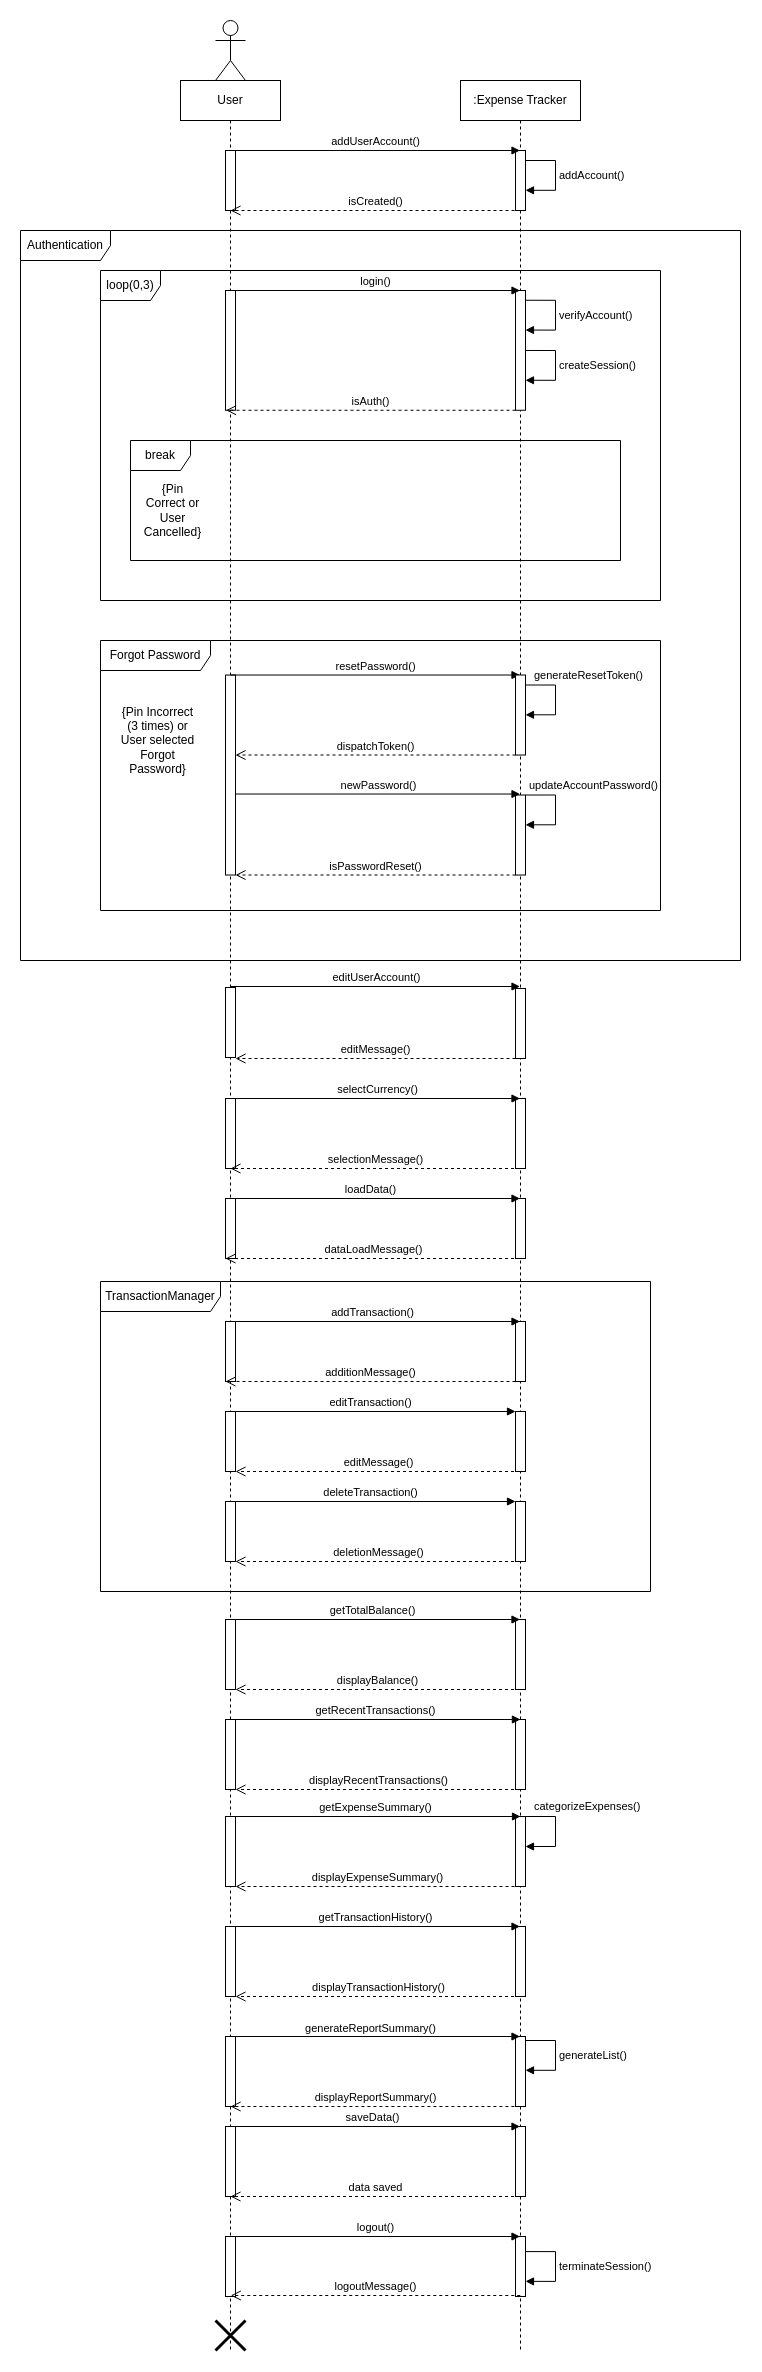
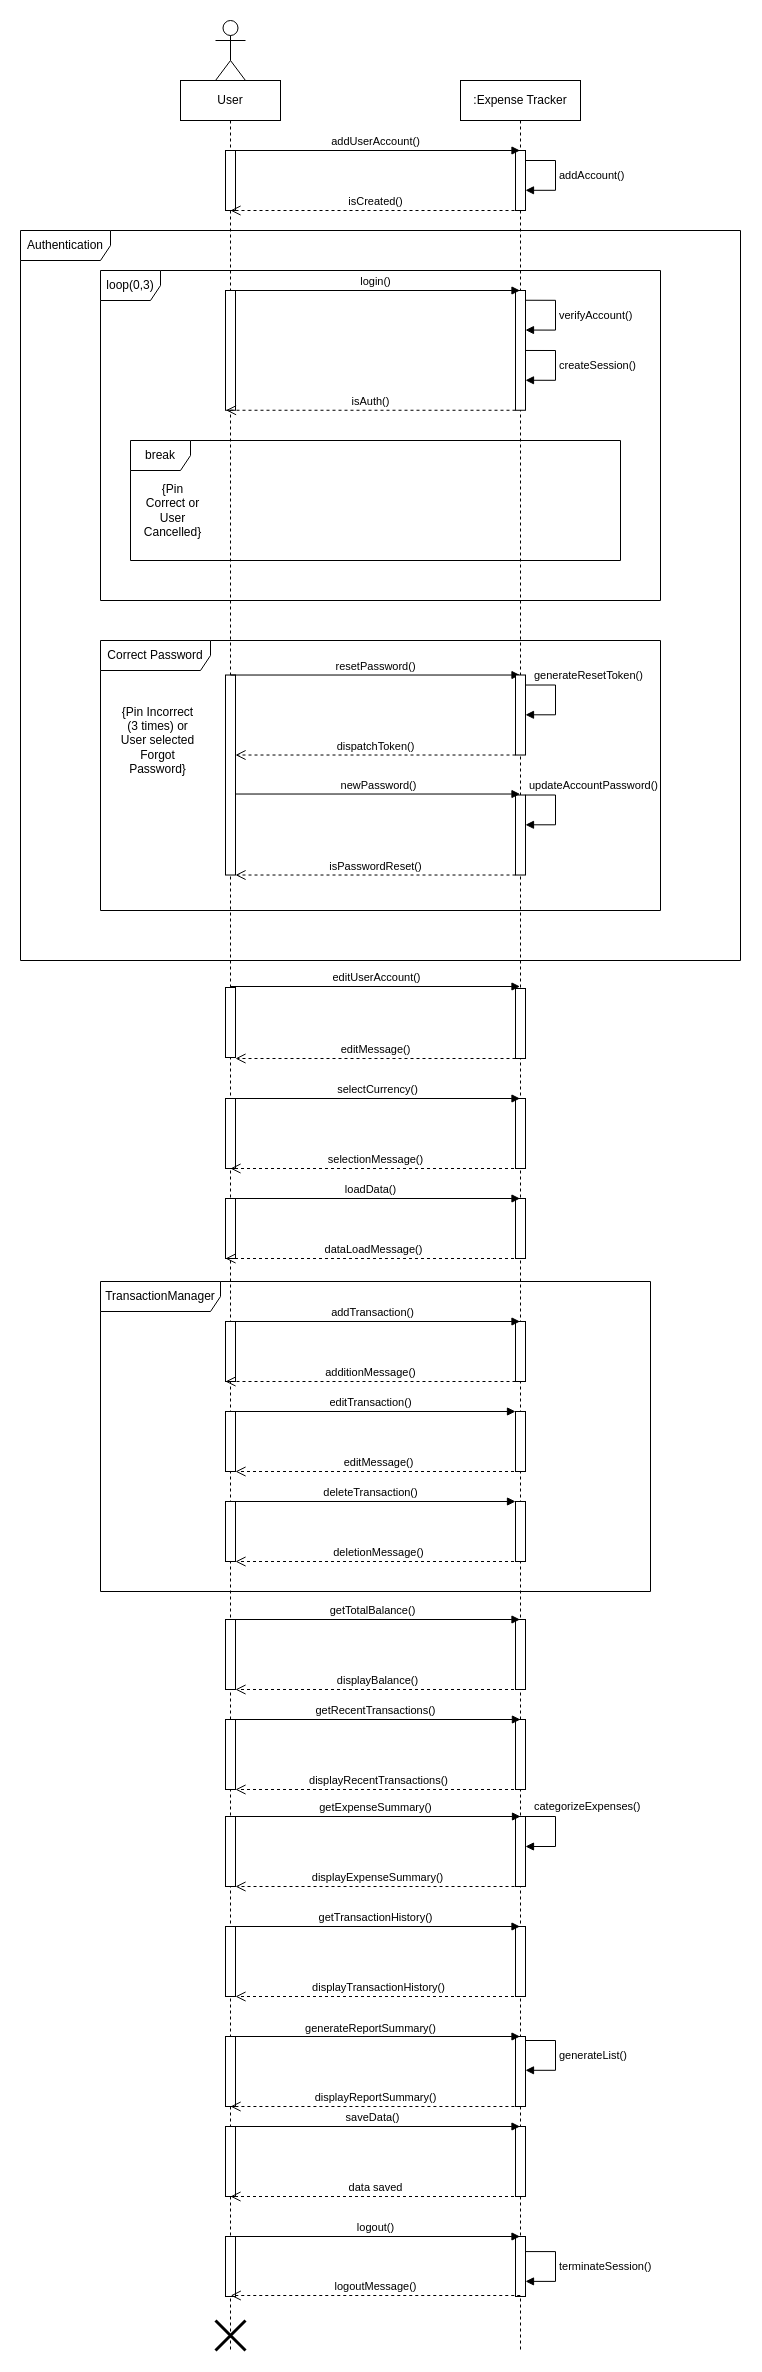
node "Forgot Password": label "Forgot Password" -> "Correct Password"
